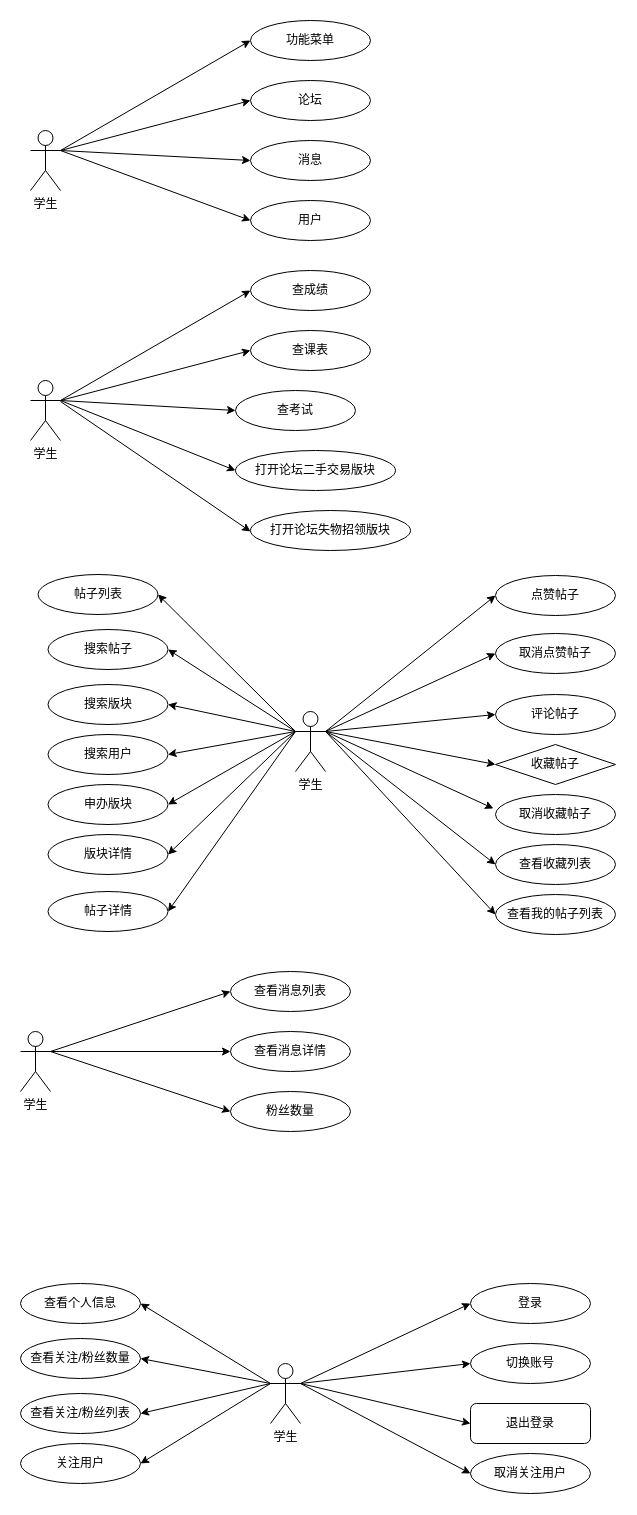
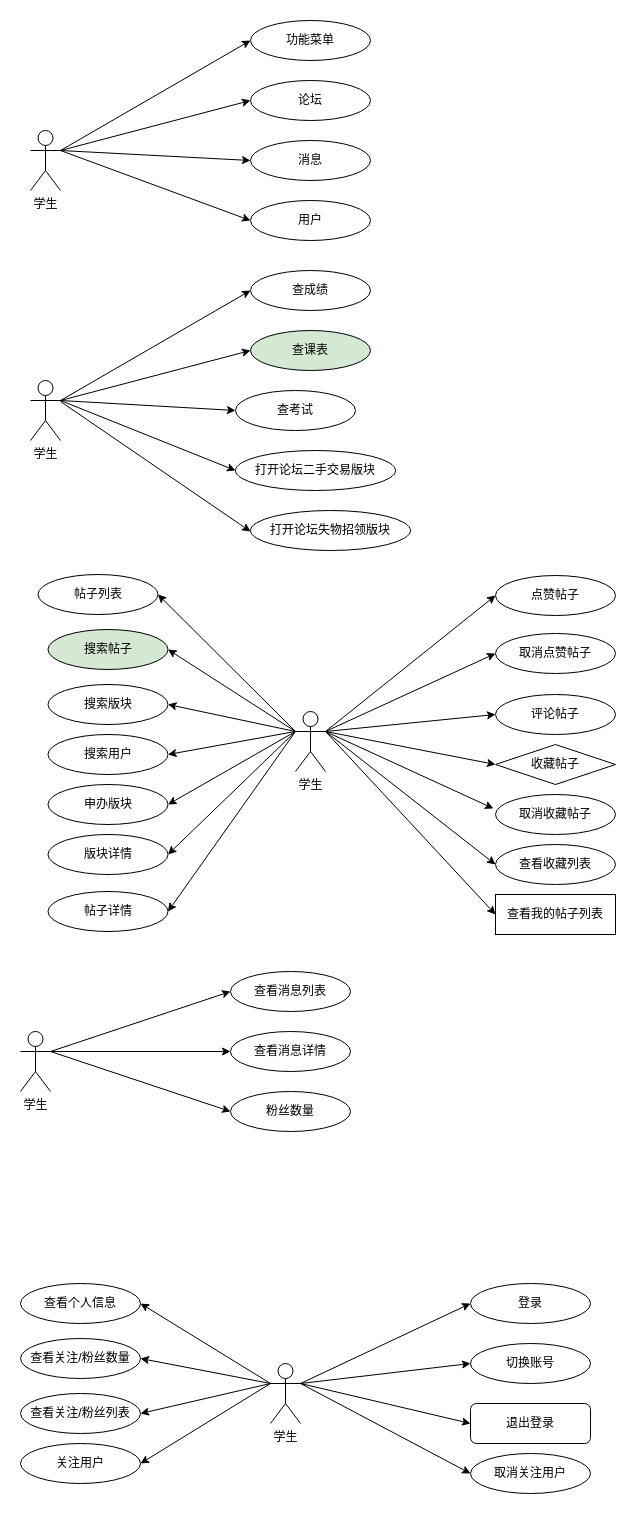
node "查课表": fillcolor #ffffff -> #d5e8d4
node "搜索帖子": fillcolor #ffffff -> #d5e8d4
node "查看我的帖子列表": shape ellipse -> rectangle
